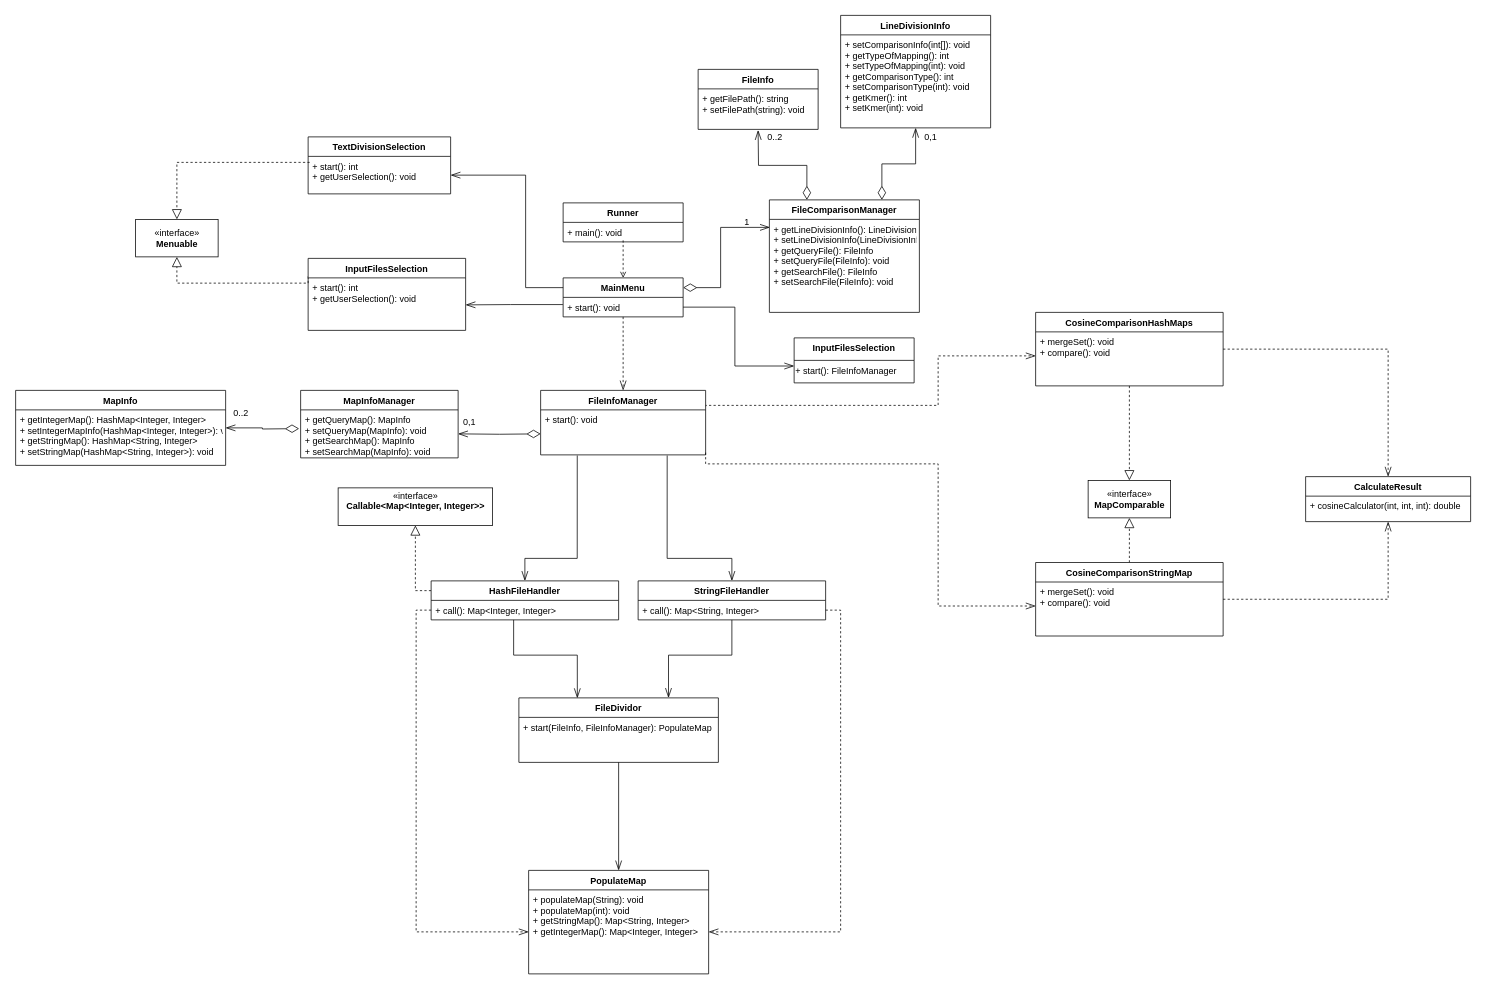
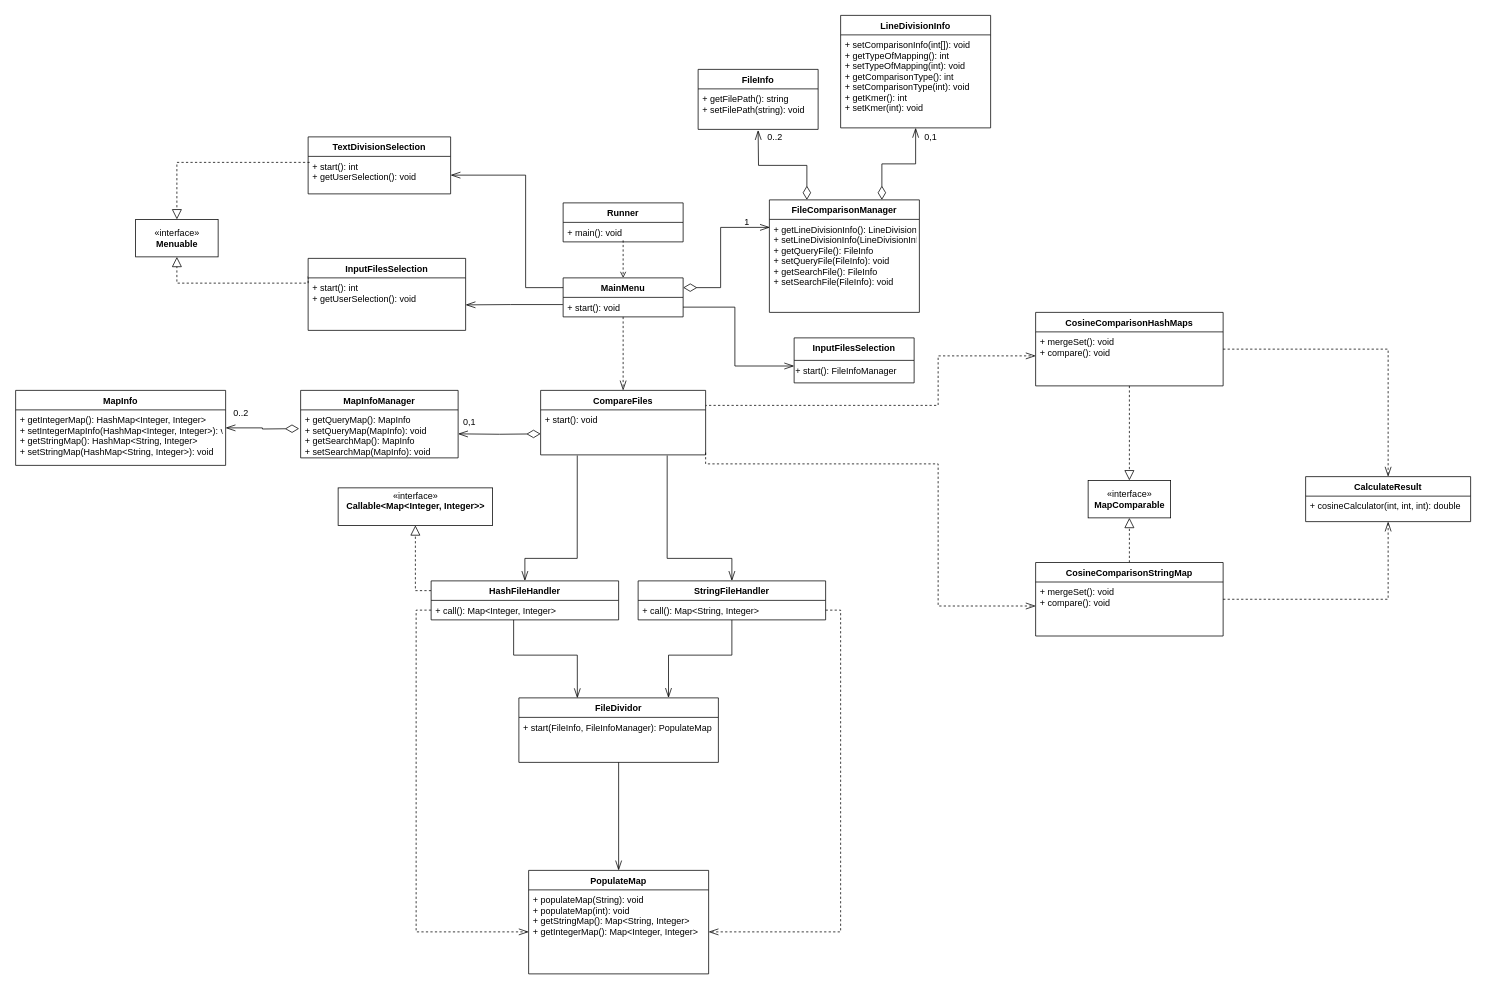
node "FileInfoManager": label "FileInfoManager" -> "CompareFiles"
